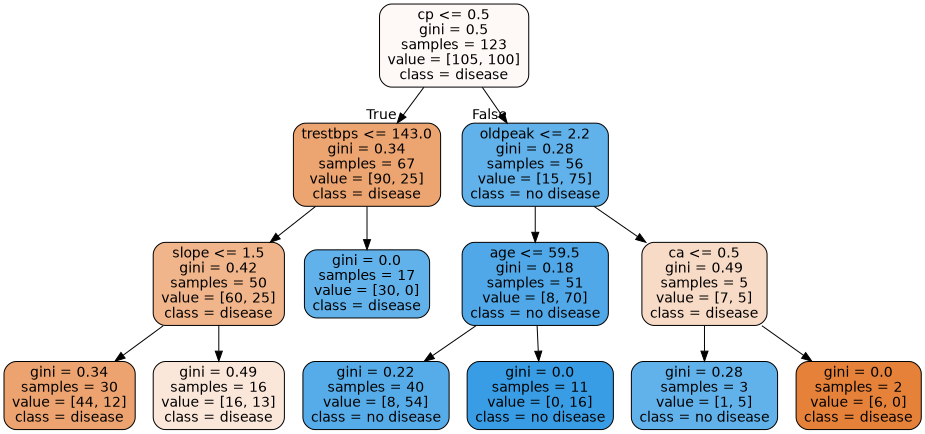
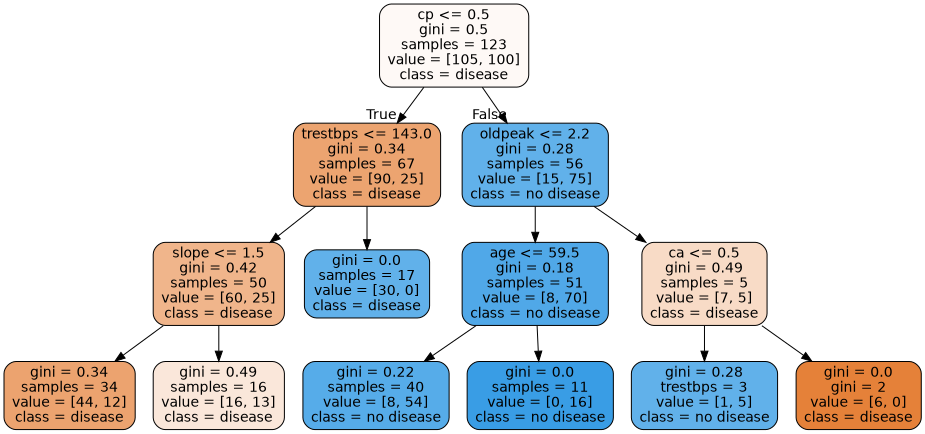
node "gini = 0.34 samples = 30 value = [44, 12] class = disease": label "gini = 0.34 samples = 30 value = [44, 12] class = disease" -> "gini = 0.34 samples = 34 value = [44, 12] class = disease"
node "gini = 0.28 samples = 3 value = [1, 5] class = no disease": label "gini = 0.28 samples = 3 value = [1, 5] class = no disease" -> "gini = 0.28 trestbps = 3 value = [1, 5] class = no disease"
node "gini = 0.0 samples = 2 value = [6, 0] class = disease": label "gini = 0.0 samples = 2 value = [6, 0] class = disease" -> "gini = 0.0 gini = 2 value = [6, 0] class = disease"
